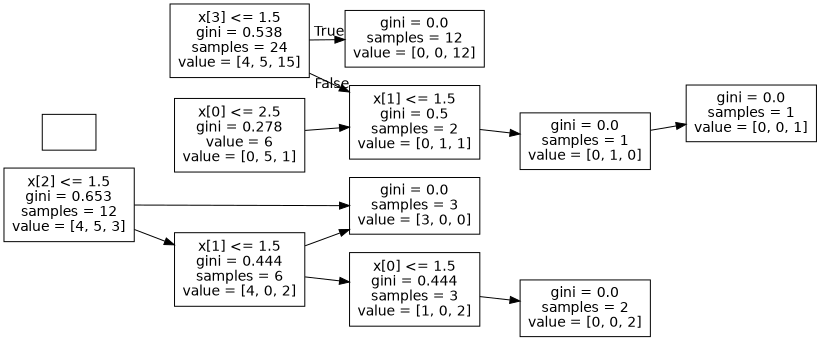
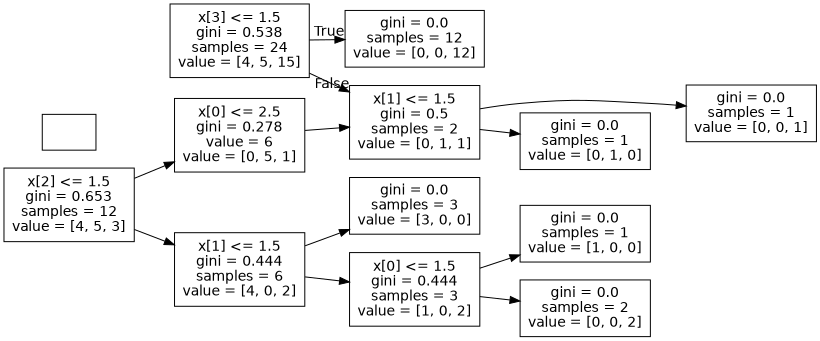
edge "gini = 0.0 samples = 1 value = [0, 1, 0]" -> "gini = 0.0 samples = 1 value = [0, 0, 1]": now "x[1] <= 1.5 gini = 0.5 samples = 2 value = [0, 1, 1]" -> "gini = 0.0 samples = 1 value = [0, 0, 1]"
edge "x[2] <= 1.5 gini = 0.653 samples = 12 value = [4, 5, 3]" -> "gini = 0.0 samples = 3 value = [3, 0, 0]": now "x[2] <= 1.5 gini = 0.653 samples = 12 value = [4, 5, 3]" -> "x[0] <= 2.5 gini = 0.278 value = 6 value = [0, 5, 1]"
node "gini = 0.0 samples = 1 value = [1, 0, 0]": added
